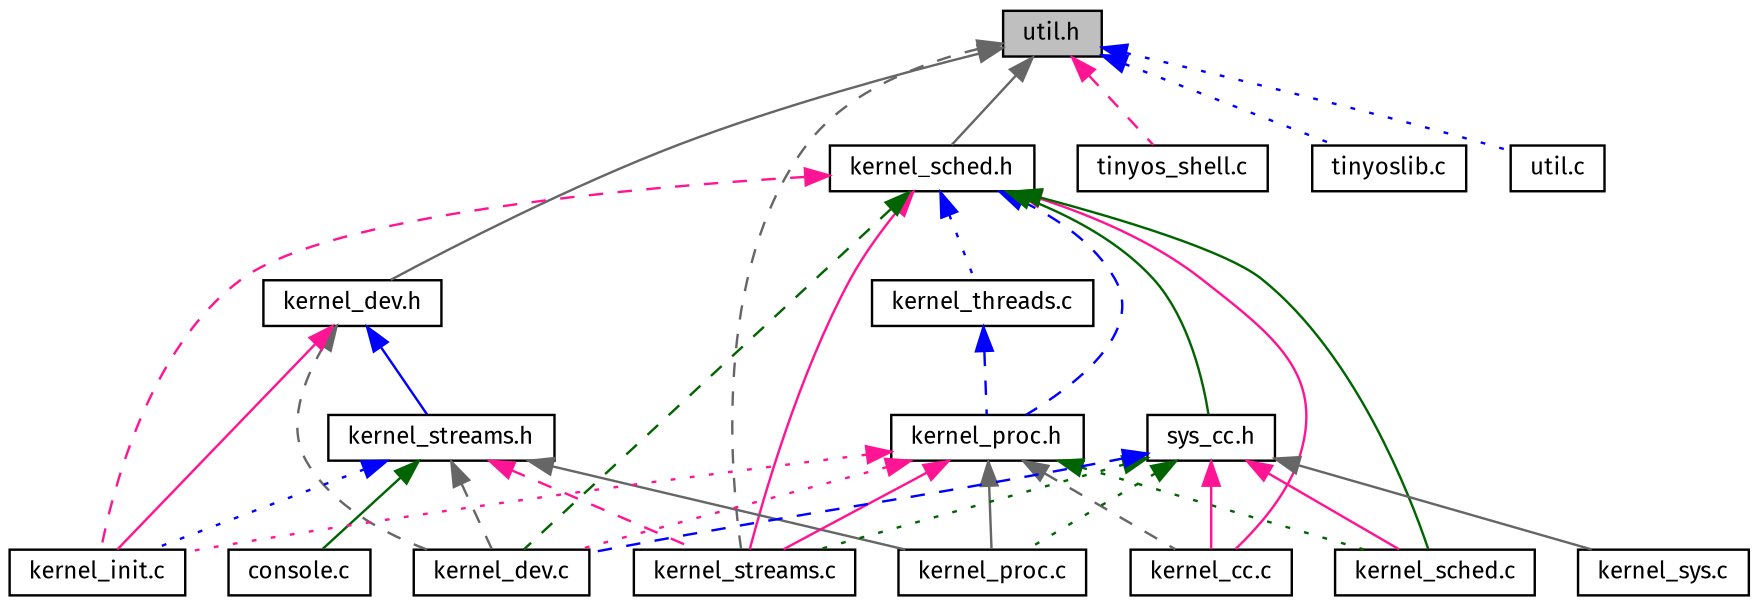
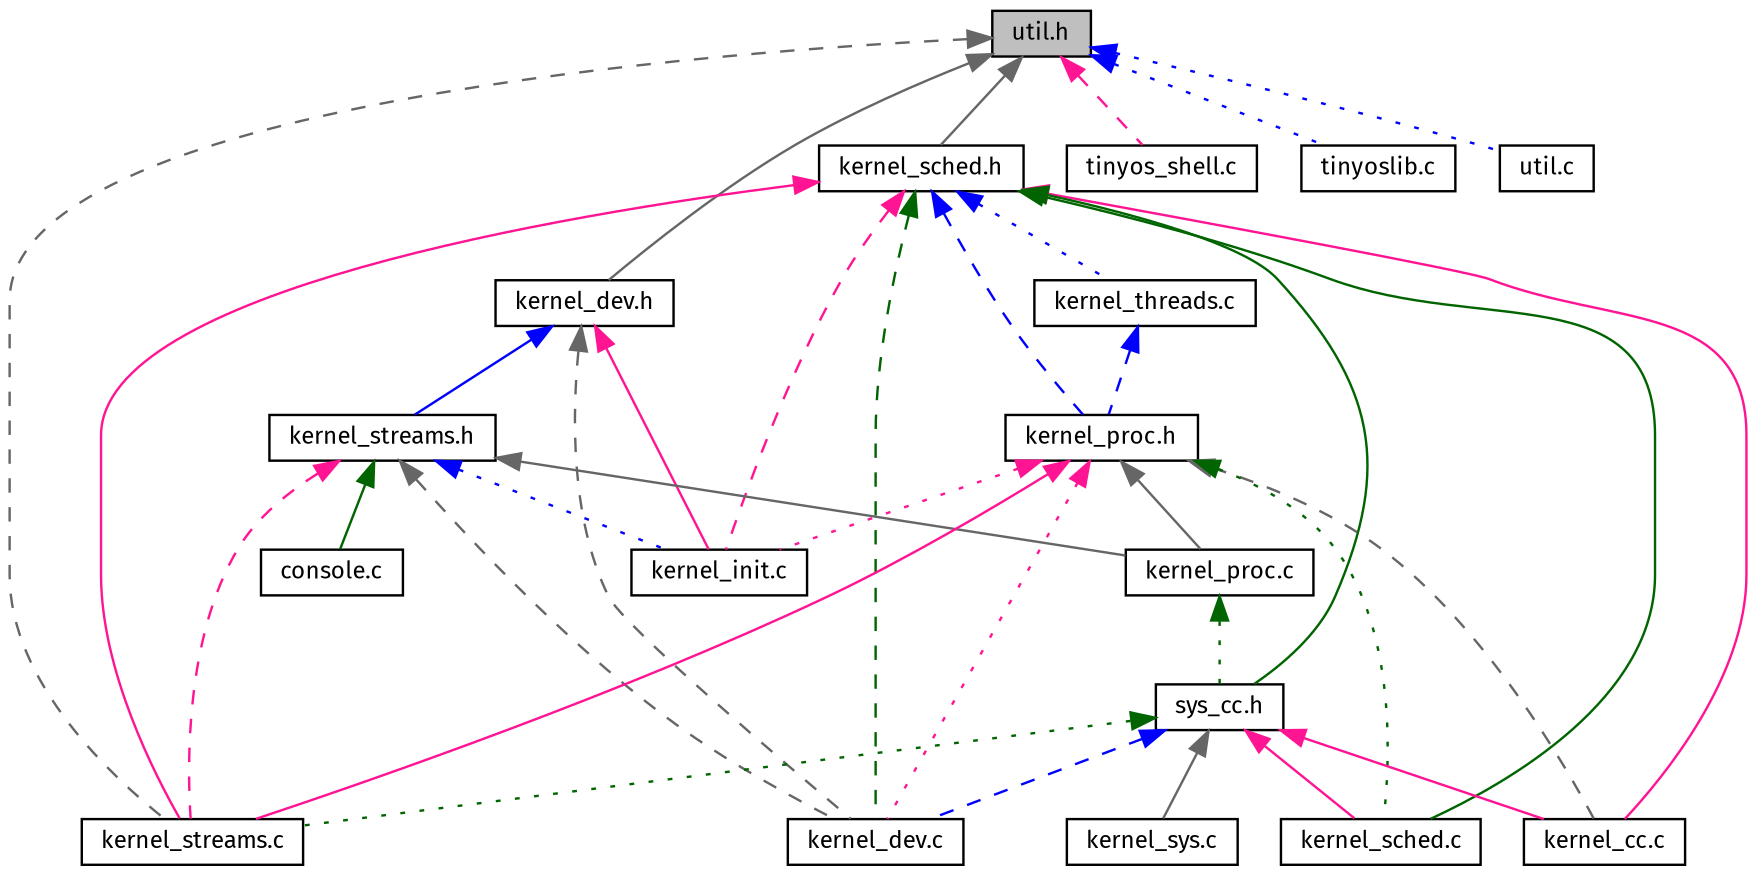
edge "kernel_proc.c" -> "sys_cc.h": reversed
